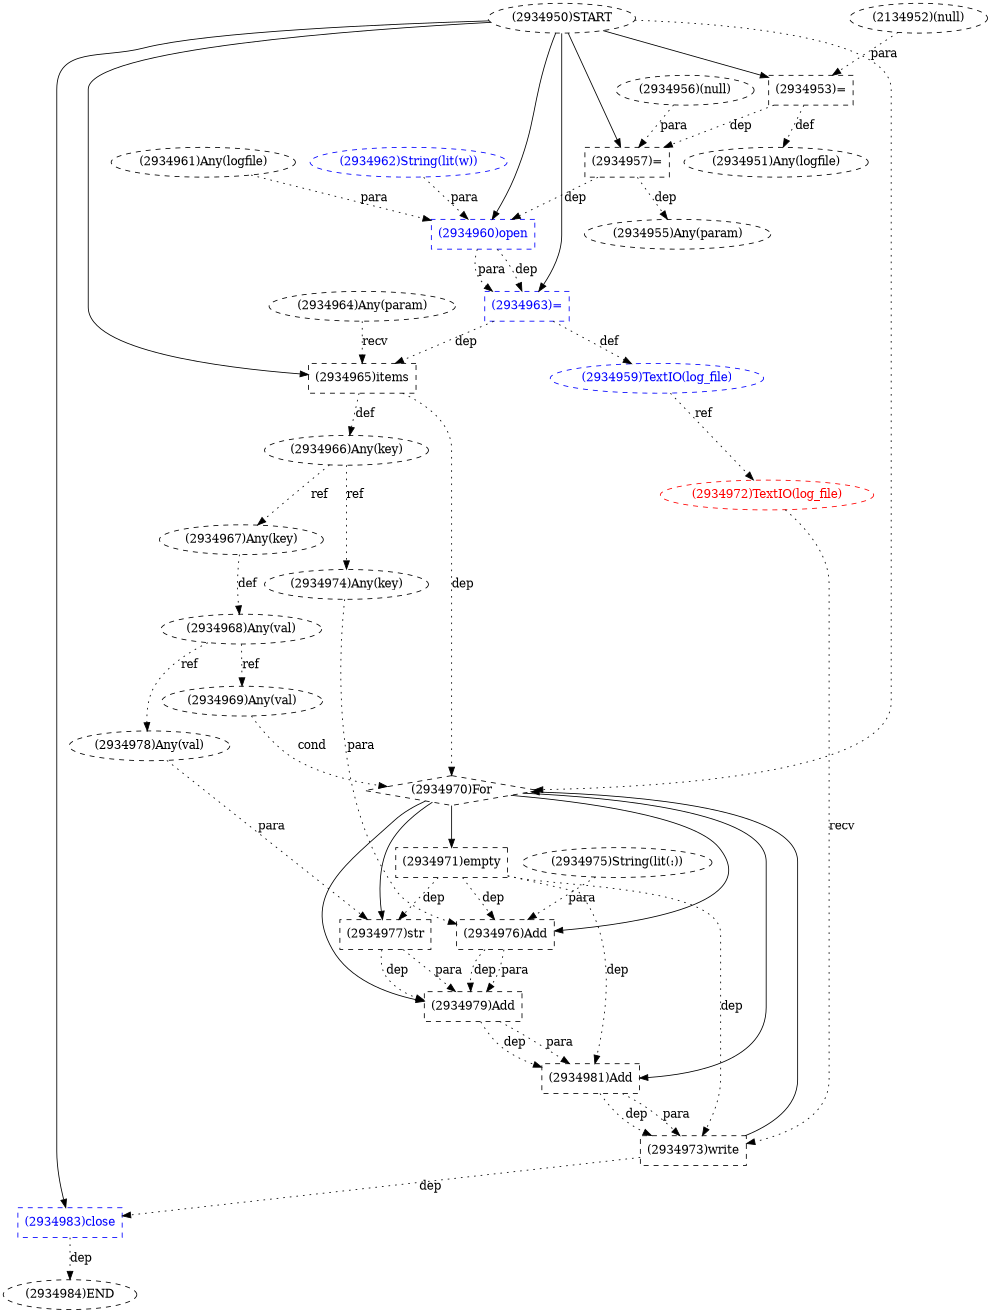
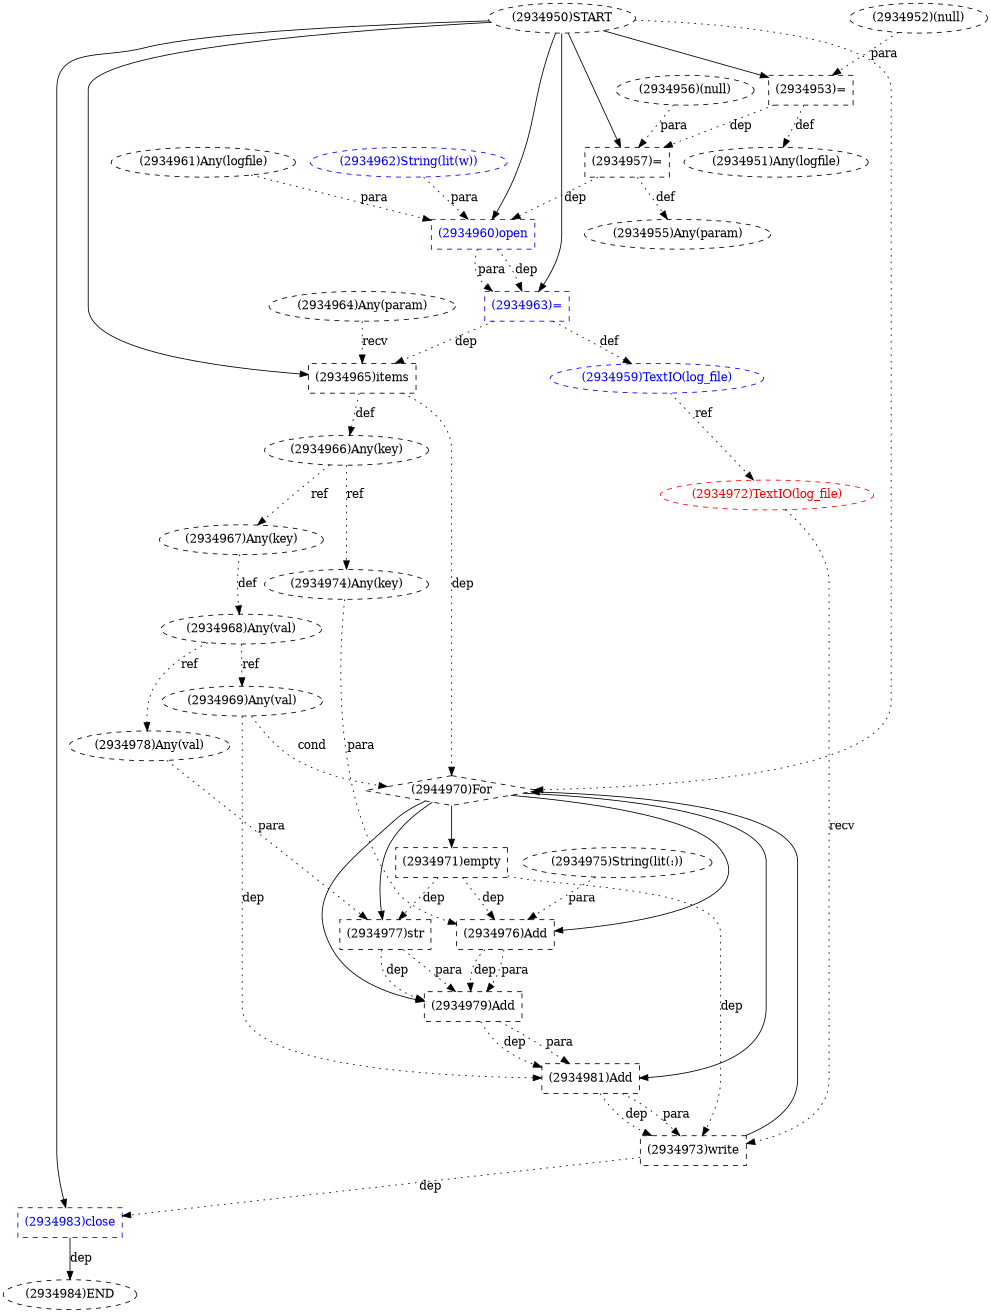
node "(2134952)(null)": label "(2134952)(null)" -> "(2934952)(null)"
edge "(2934957)=" -> "(2934955)Any(param)": label "dep" -> "def"
node "(2934970)For": label "(2934970)For" -> "(2944970)For"
edge "(2934971)empty" -> "(2934981)Add": now "(2934969)Any(val)" -> "(2934981)Add"
edge "(2934983)close" -> "(2934984)END": style dotted -> solid
